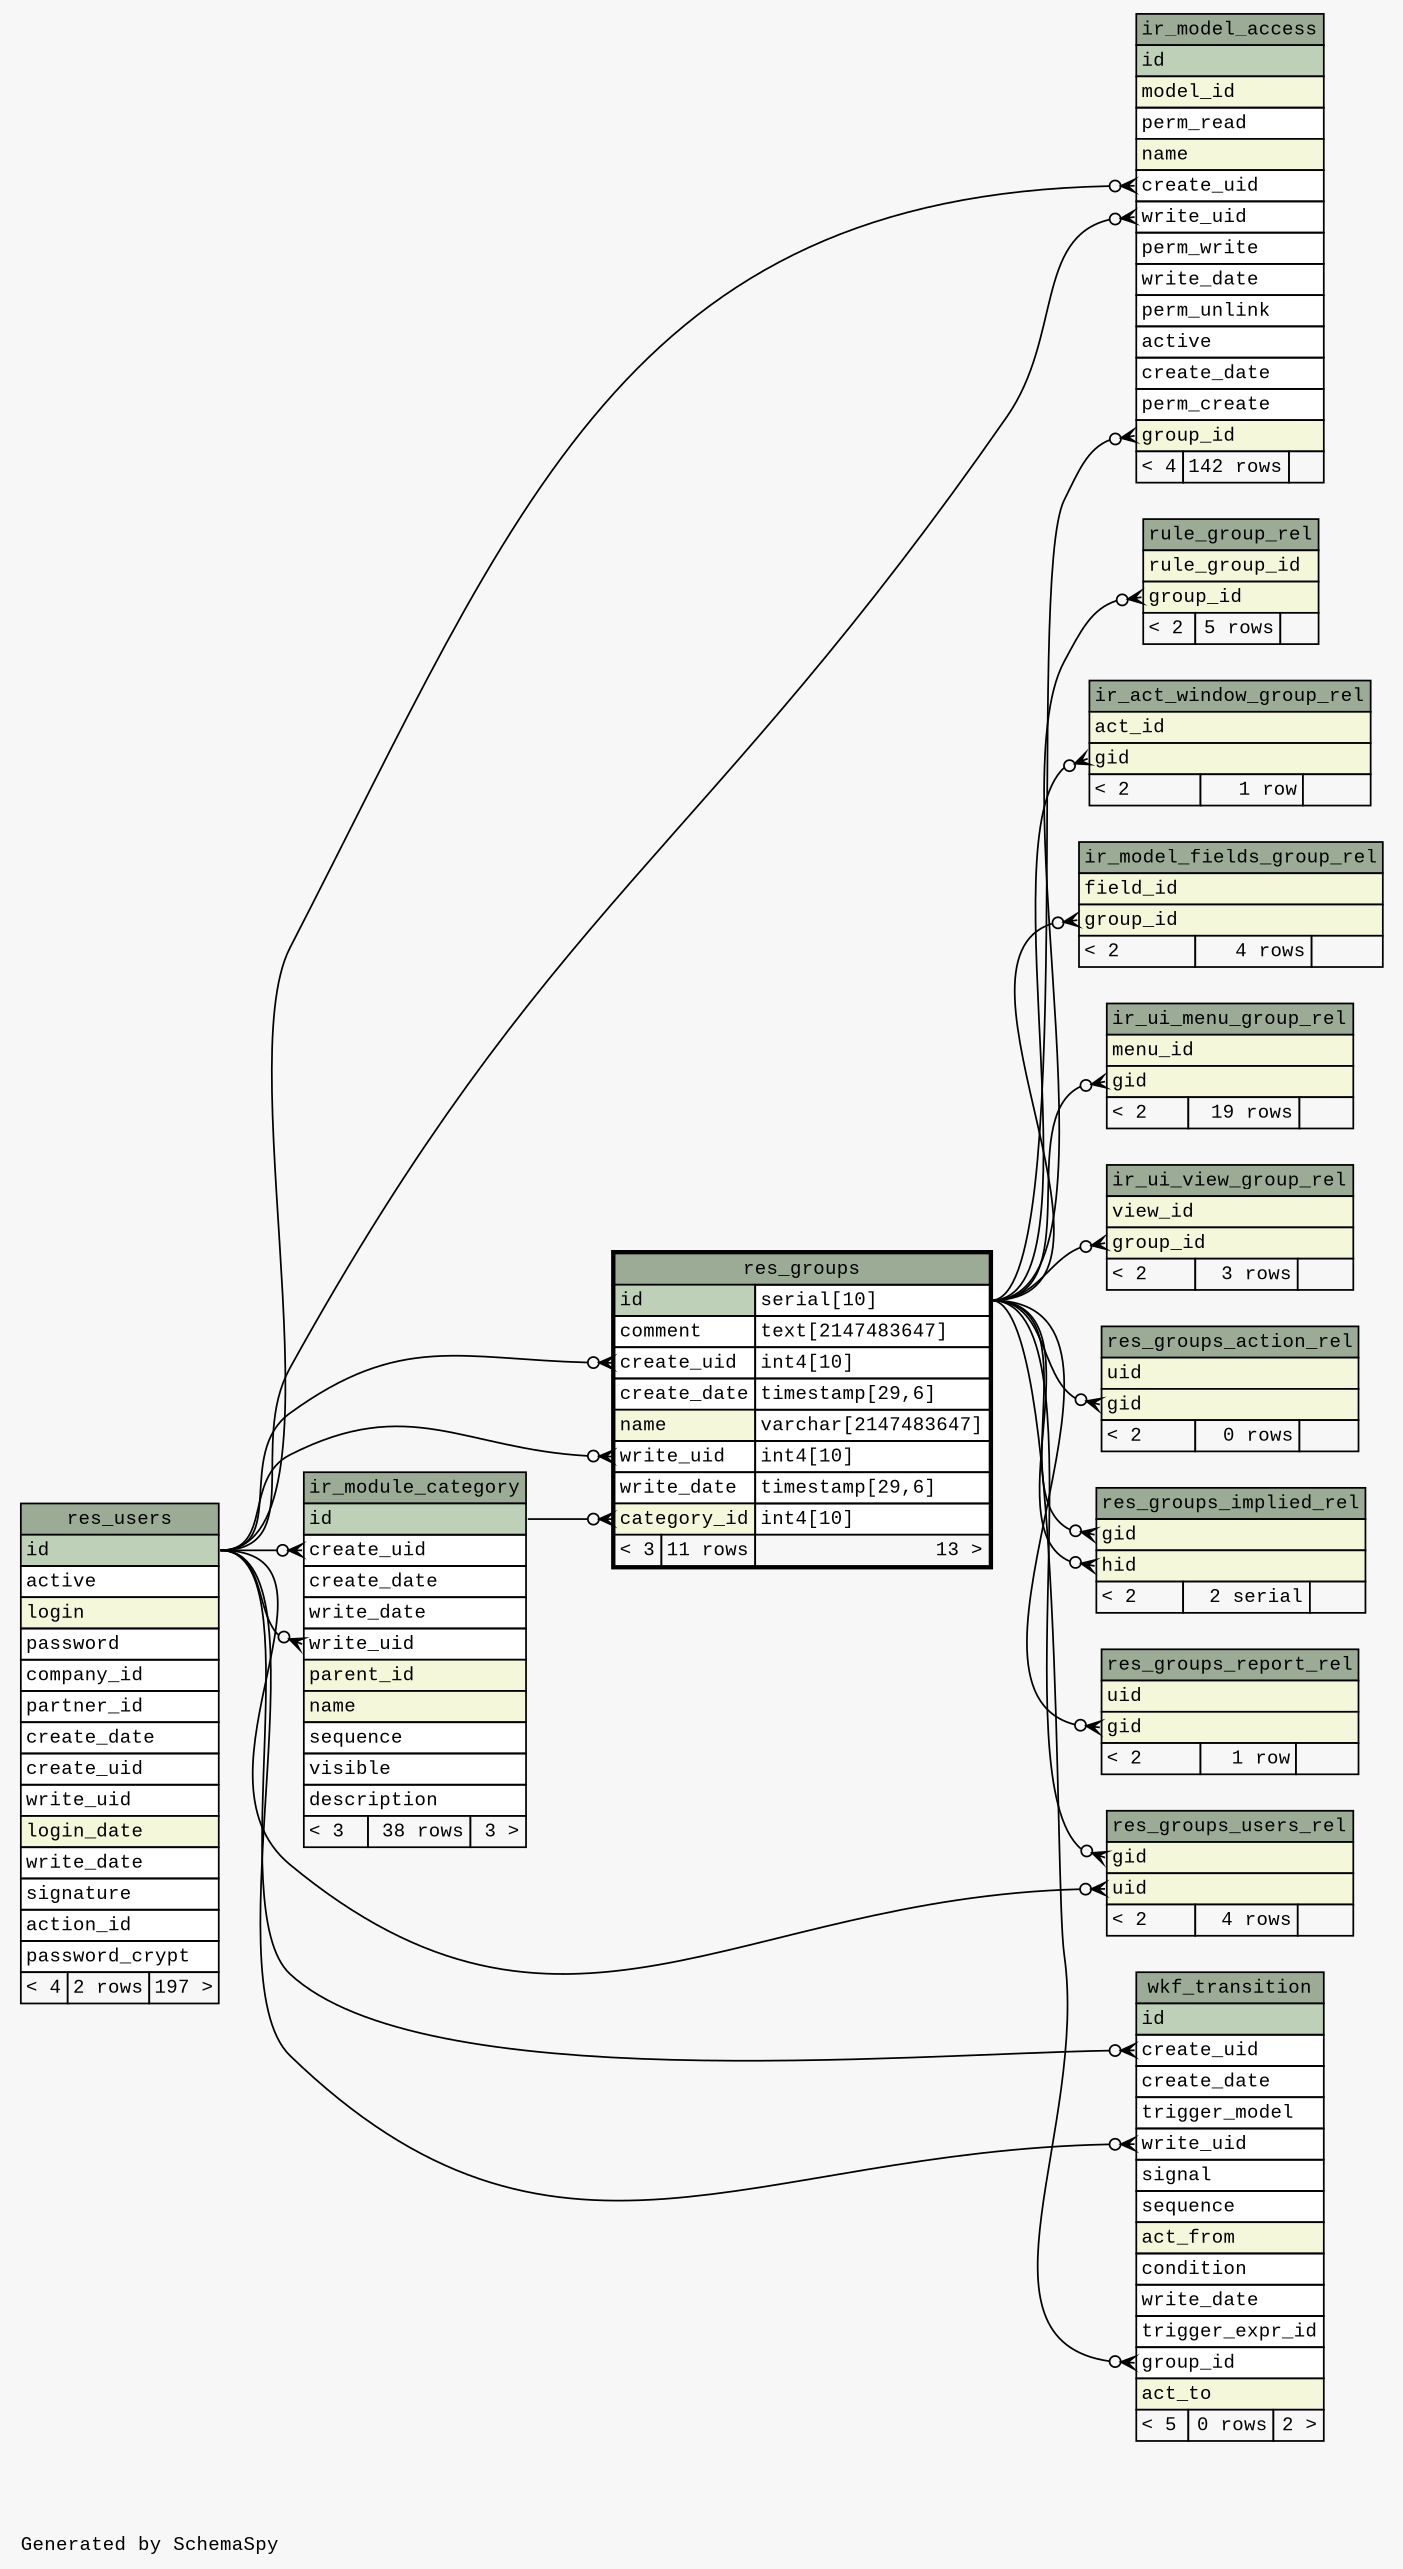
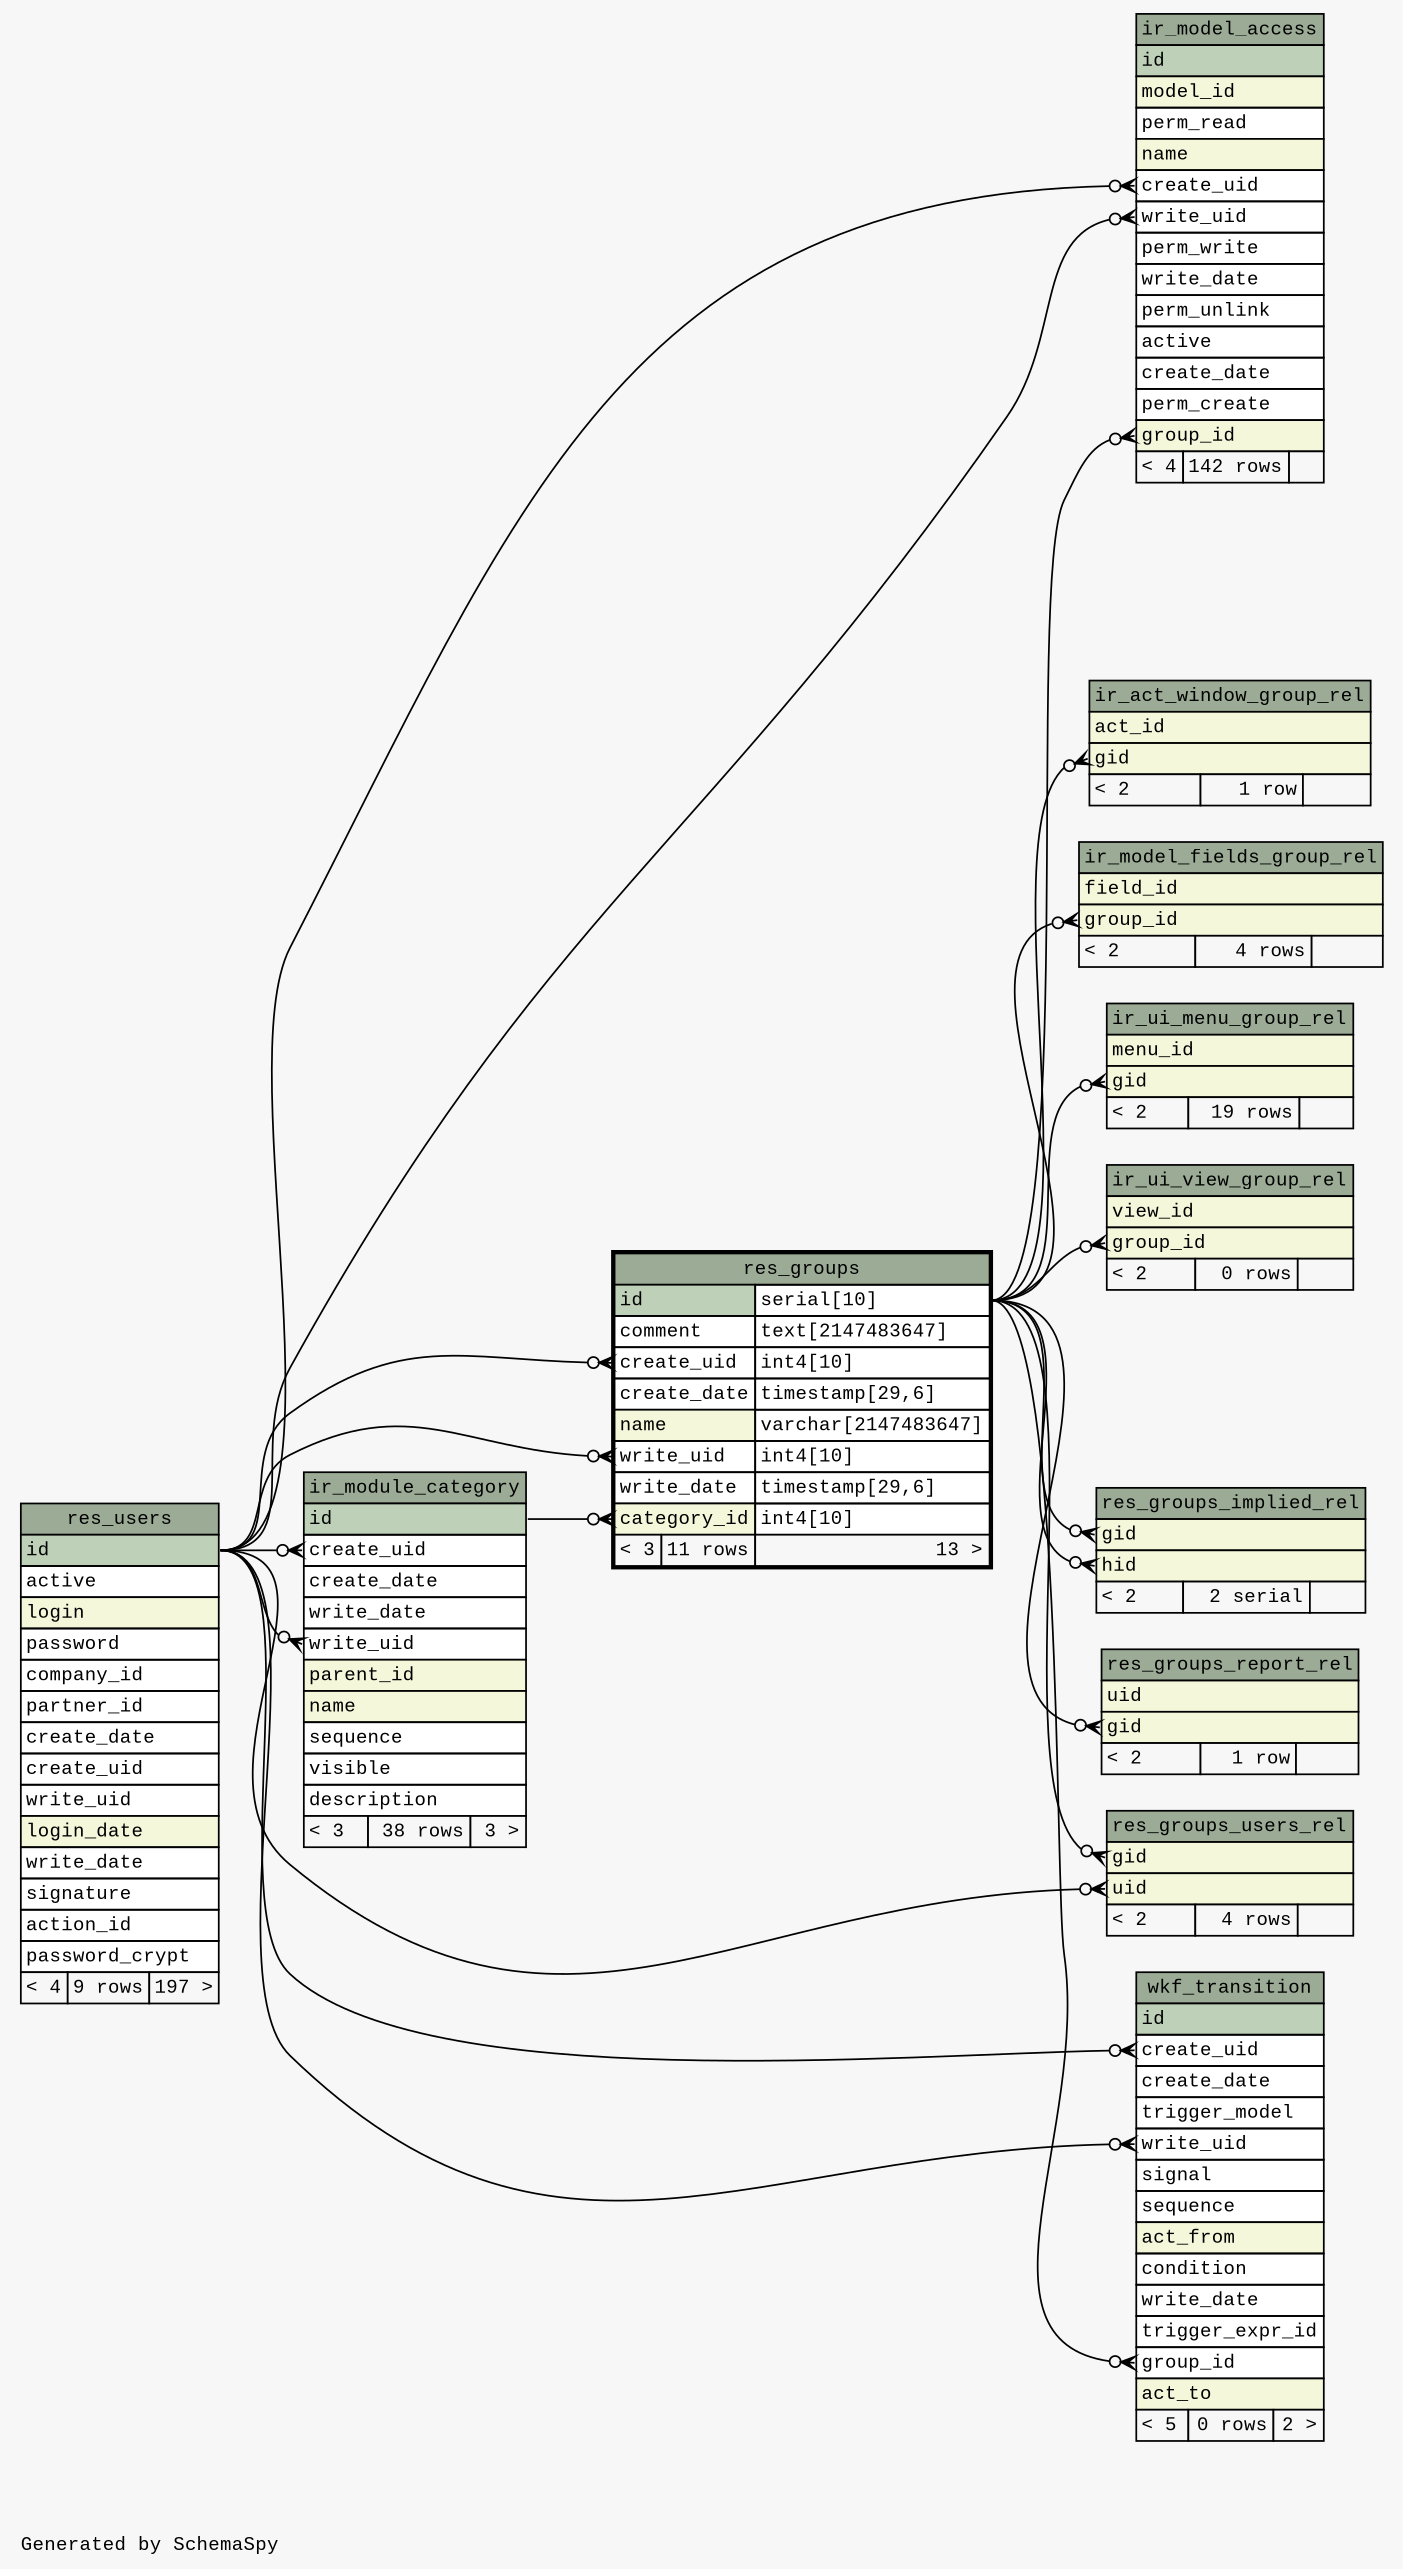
node "rule_group_rel": removed
node "ir_ui_view_group_rel": text "3 rows" -> "0 rows"
node "res_groups_action_rel": removed
node "res_users": text "2 rows" -> "9 rows"
